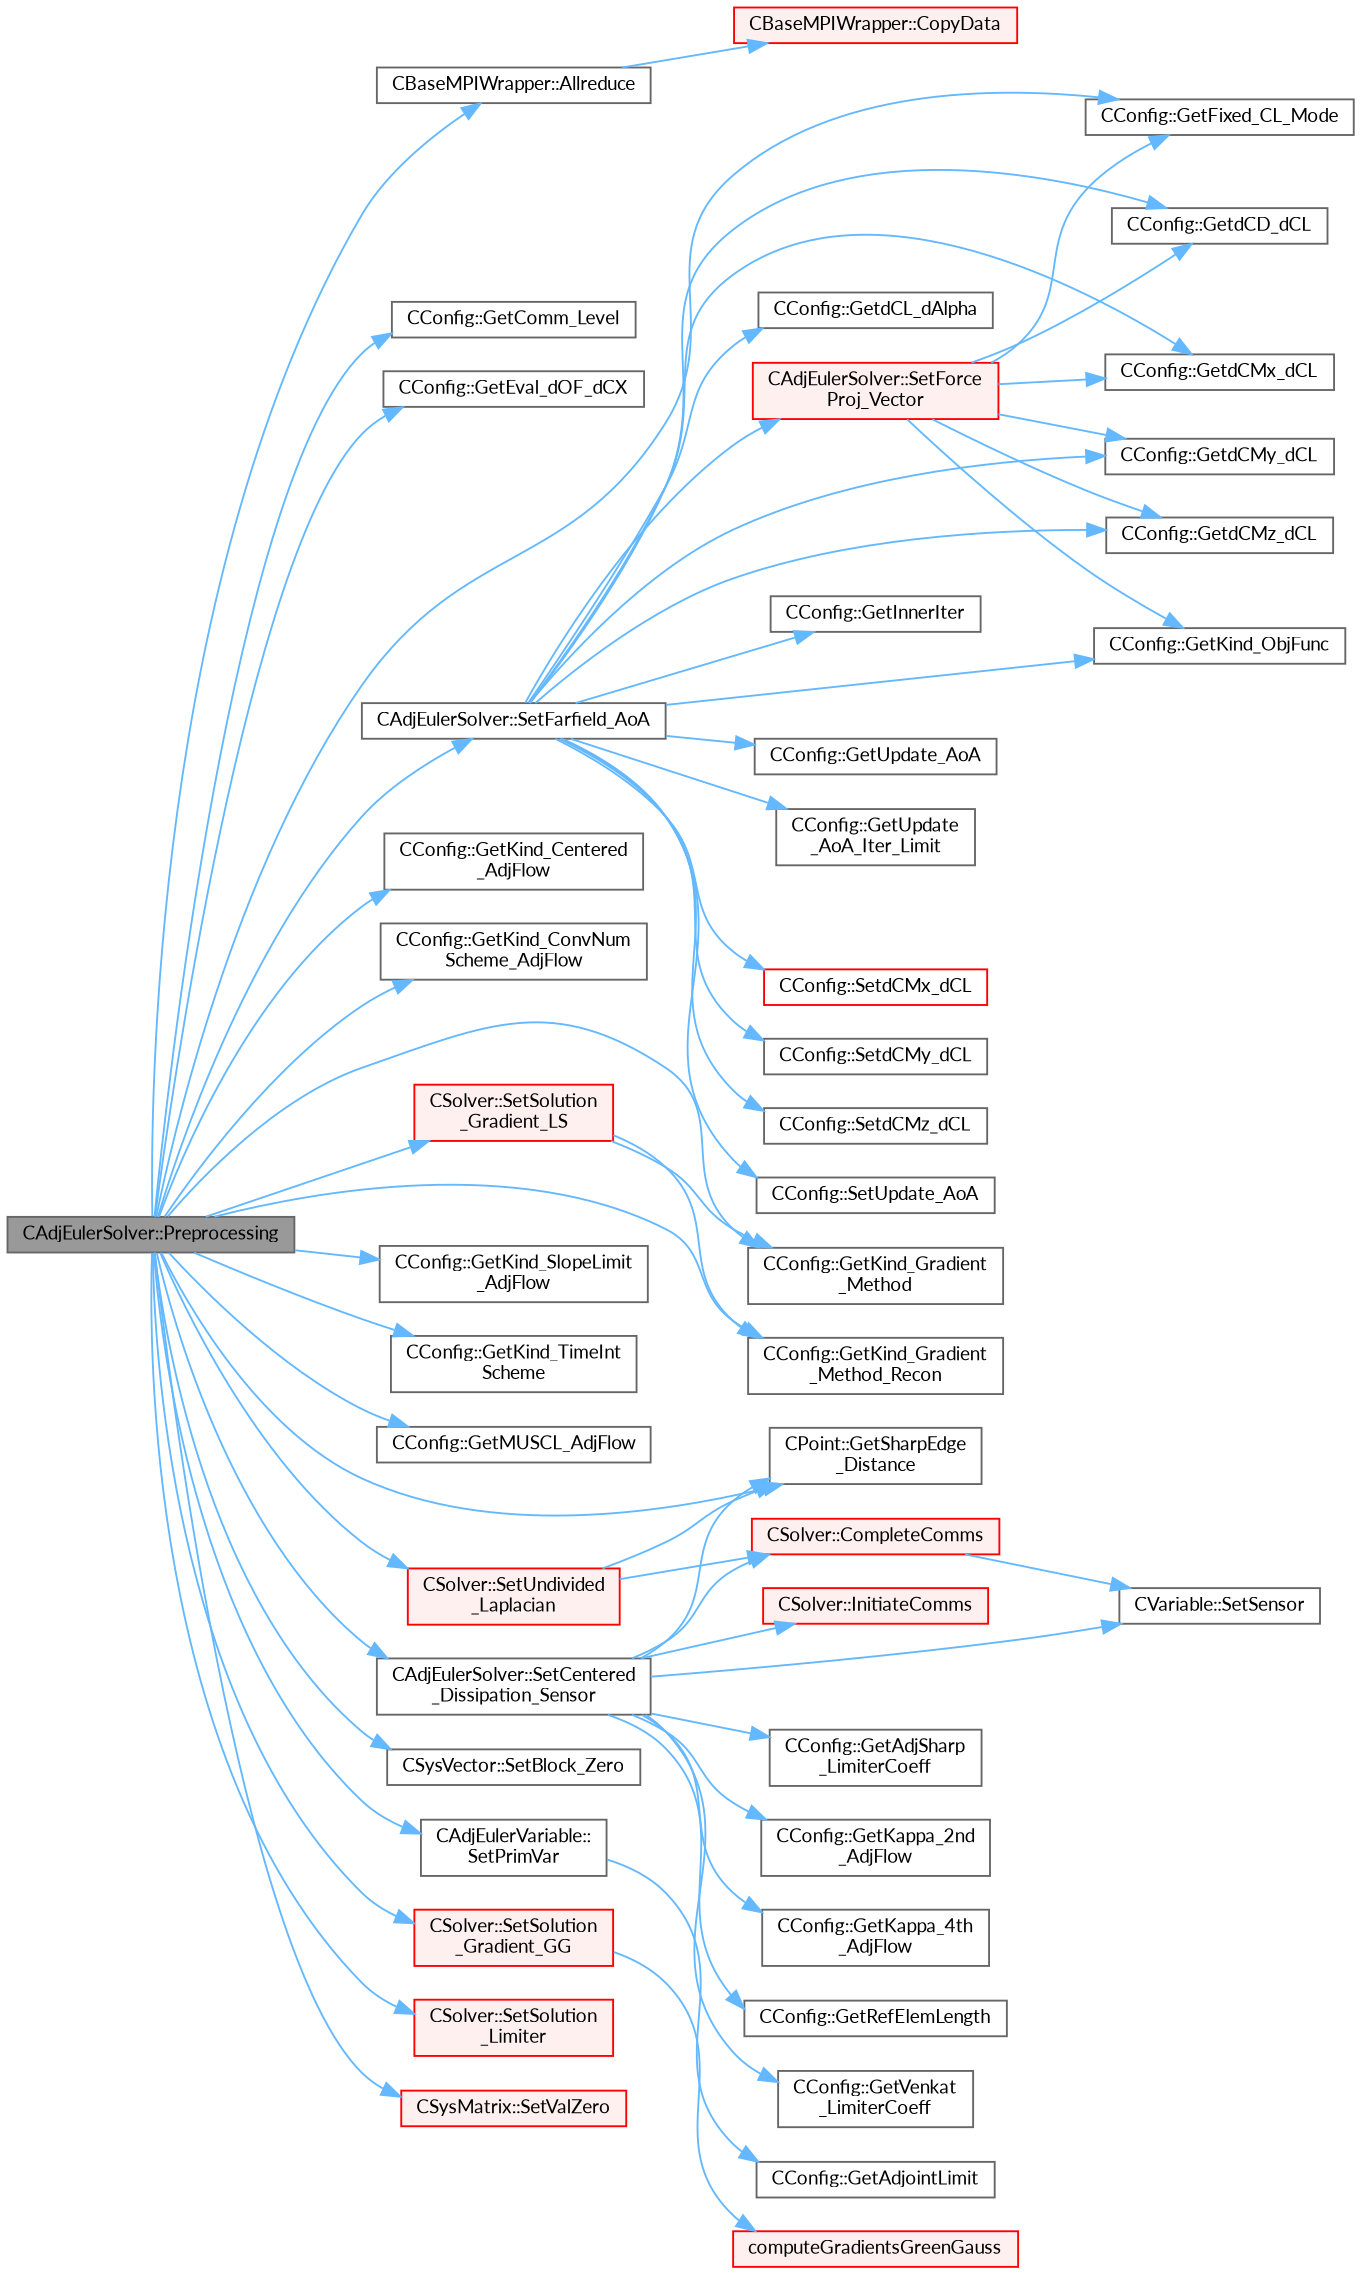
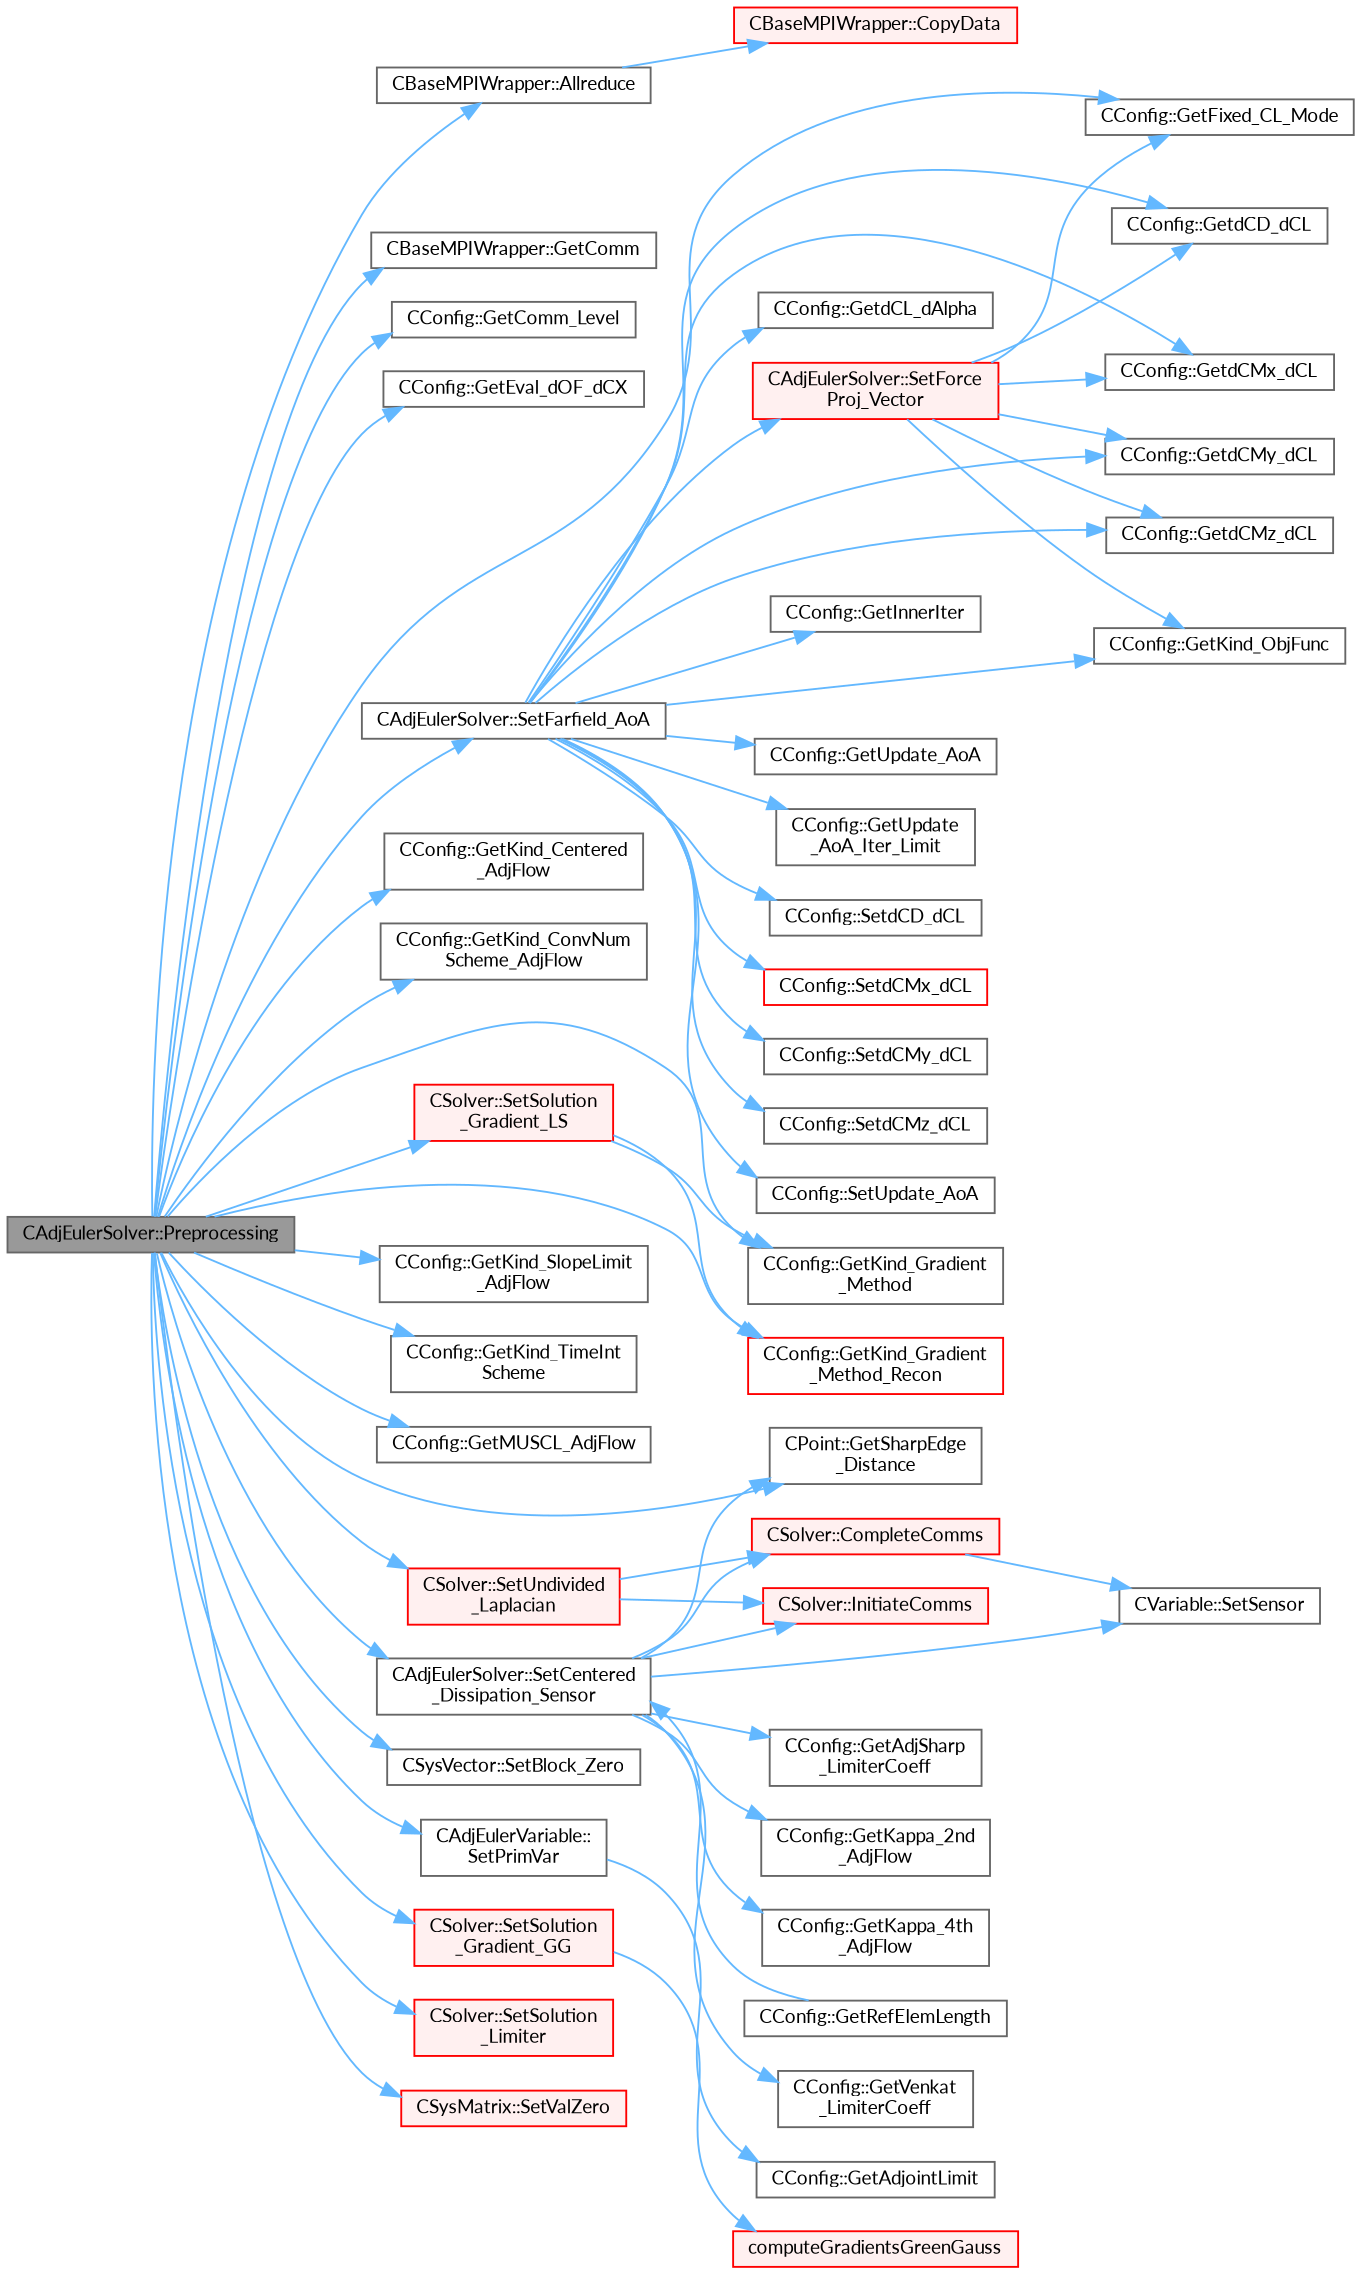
node "CBaseMPIWrapper::GetComm": added
node "CConfig::SetdCD_dCL": added
node "CConfig::GetKind_Gradient _Method_Recon": color grey40 -> red
edge "CSolver::SetUndivided _Laplacian" -> "CPoint::GetSharpEdge _Distance": now "CSolver::SetUndivided _Laplacian" -> "CSolver::InitiateComms"
edge "CAdjEulerSolver::SetCentered _Dissipation_Sensor" -> "CConfig::GetRefElemLength": reversed
